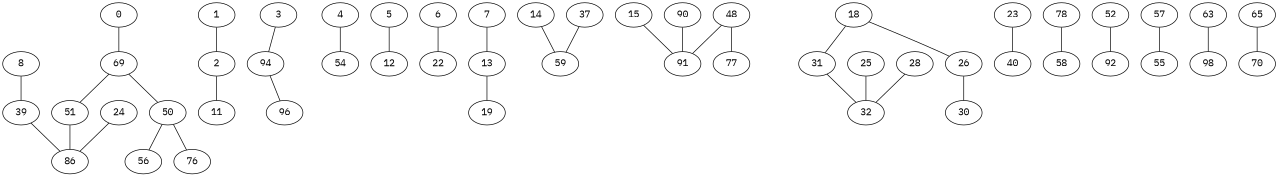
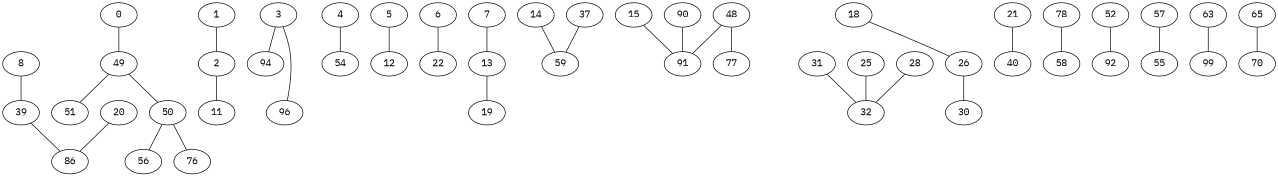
node "23": label "23" -> "21"
edge "18" -- "31": removed
node "69": label "69" -> "49"
node "98": label "98" -> "99"
edge "94" -- "96": now "3" -- "96"
node "24": label "24" -> "20"
edge "51" -- "86": removed
